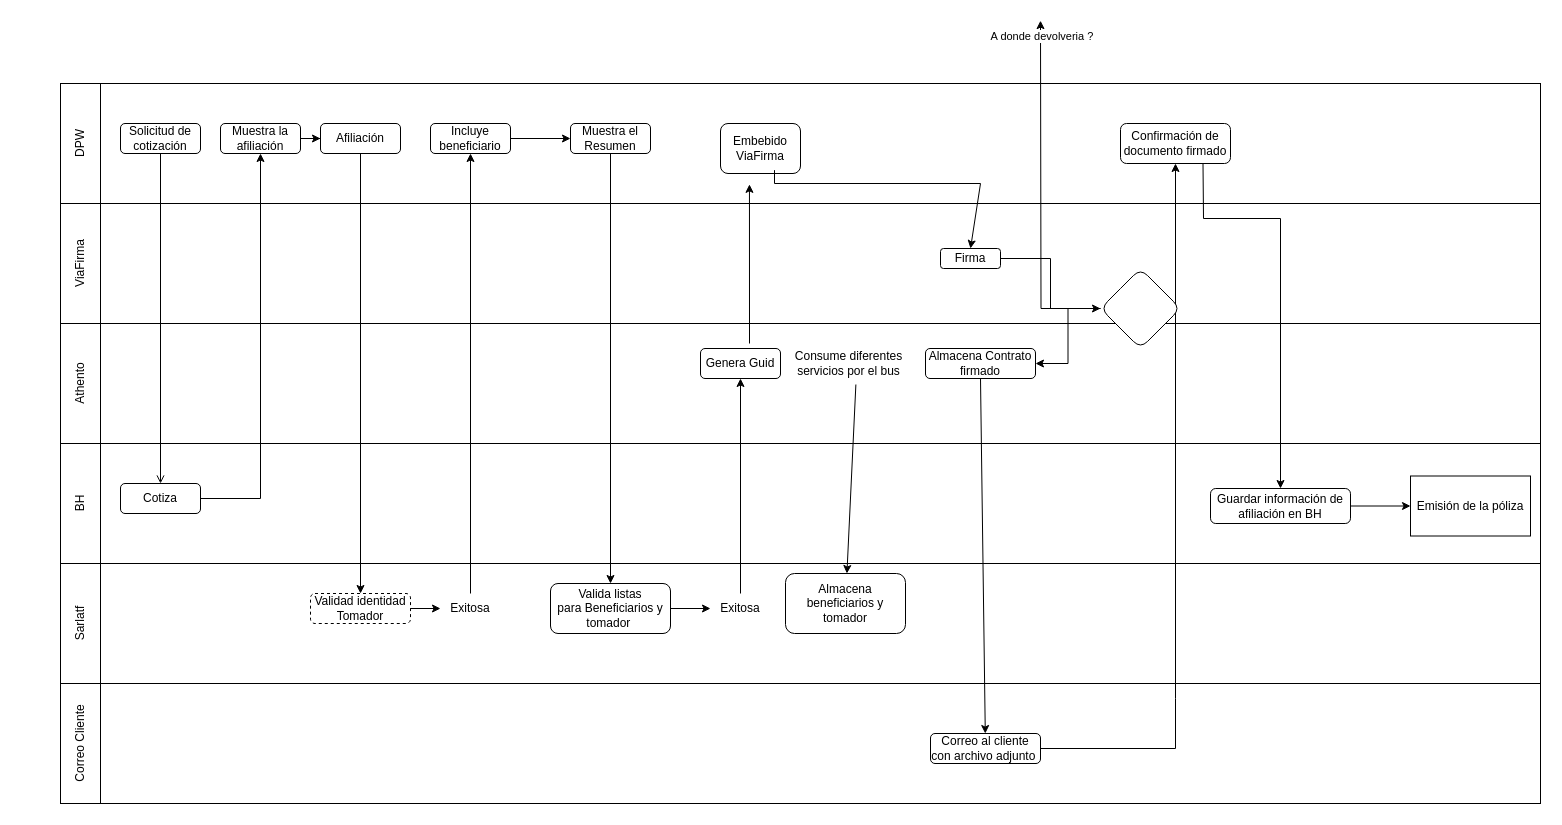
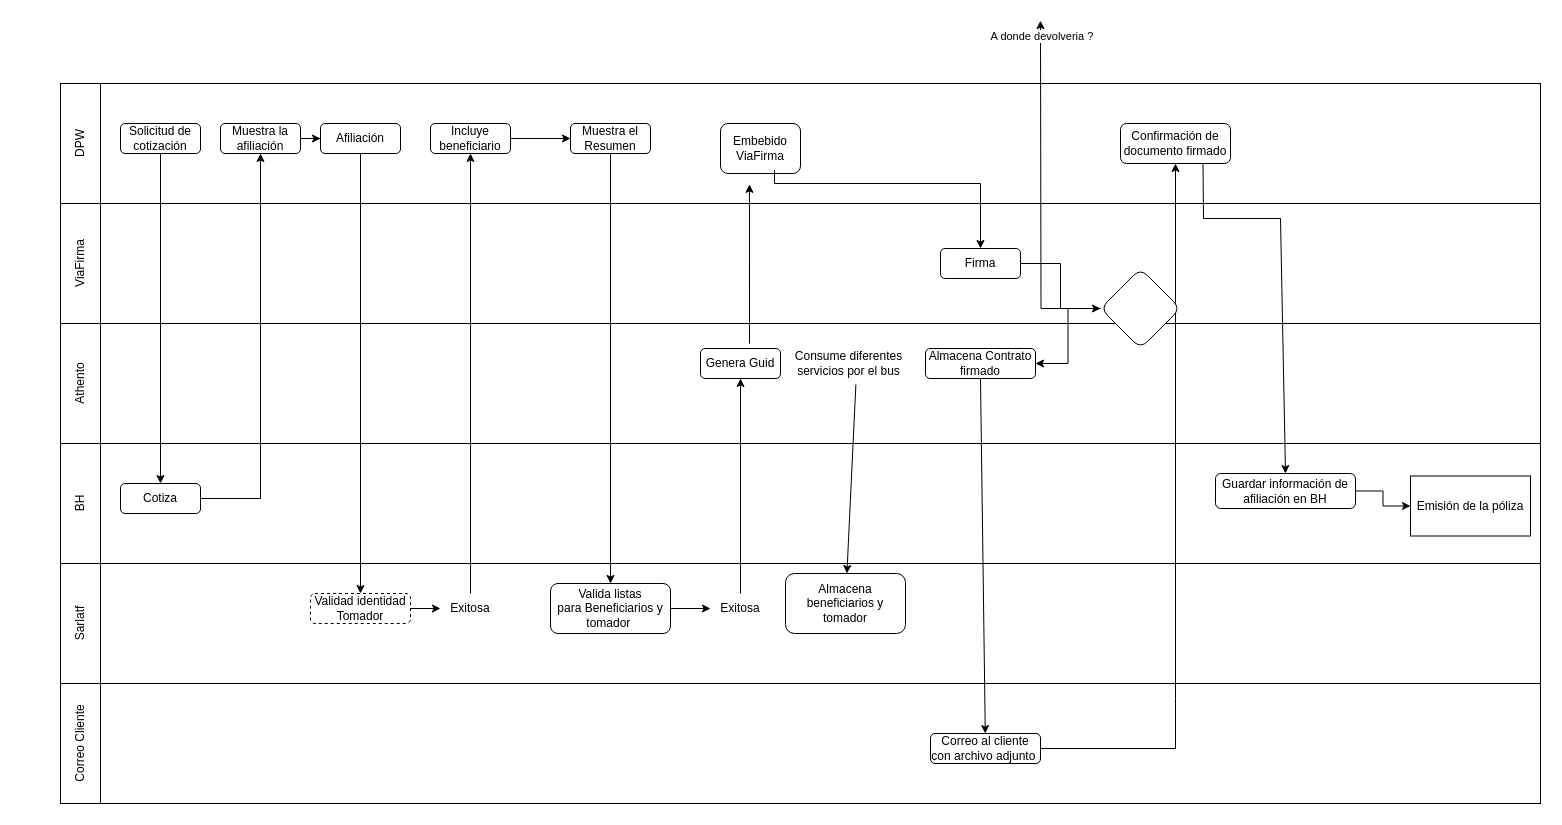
node "Firma": size 60x20 -> 80x30
edge "Solicitud de cotización" -> "Cotiza": arrowhead open -> classic
node "Guardar información de afiliación en BH": moved (1281, 506) -> (1286, 491)
